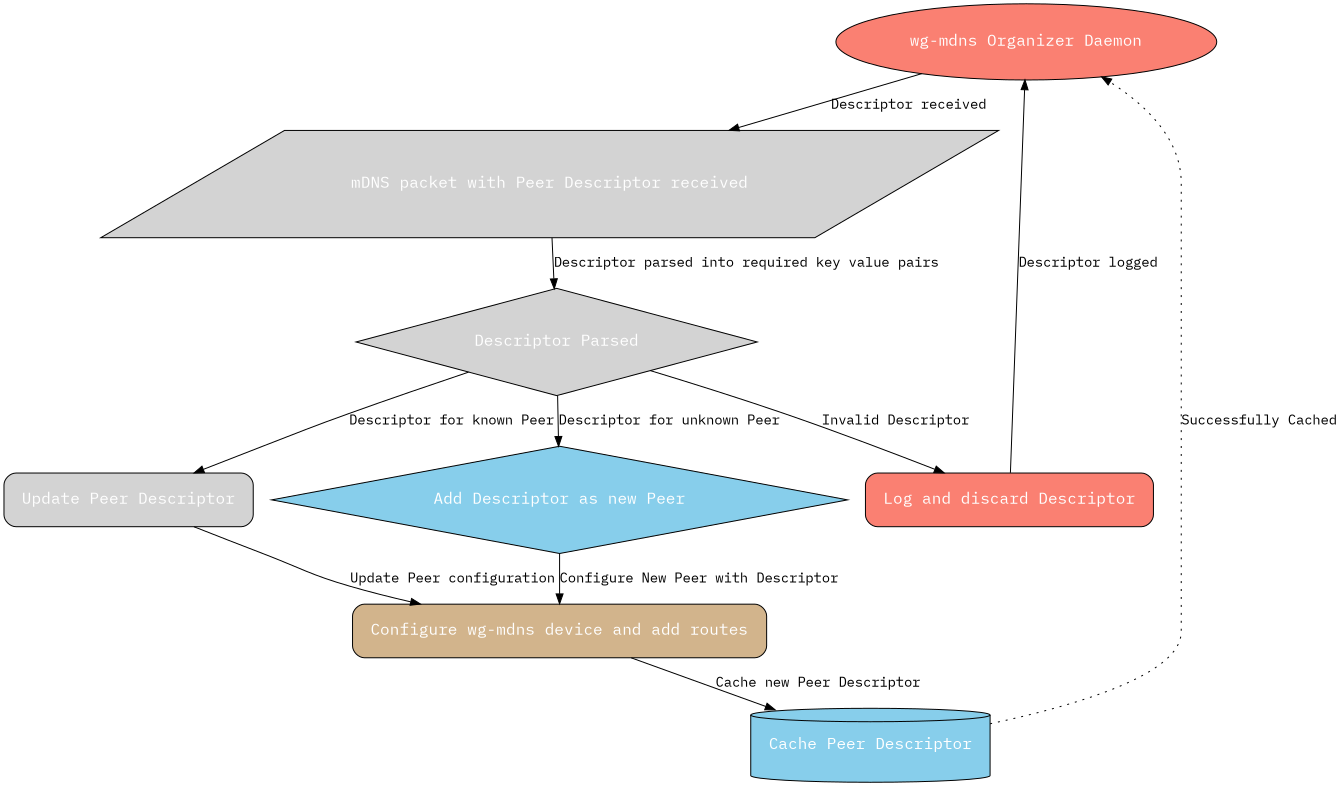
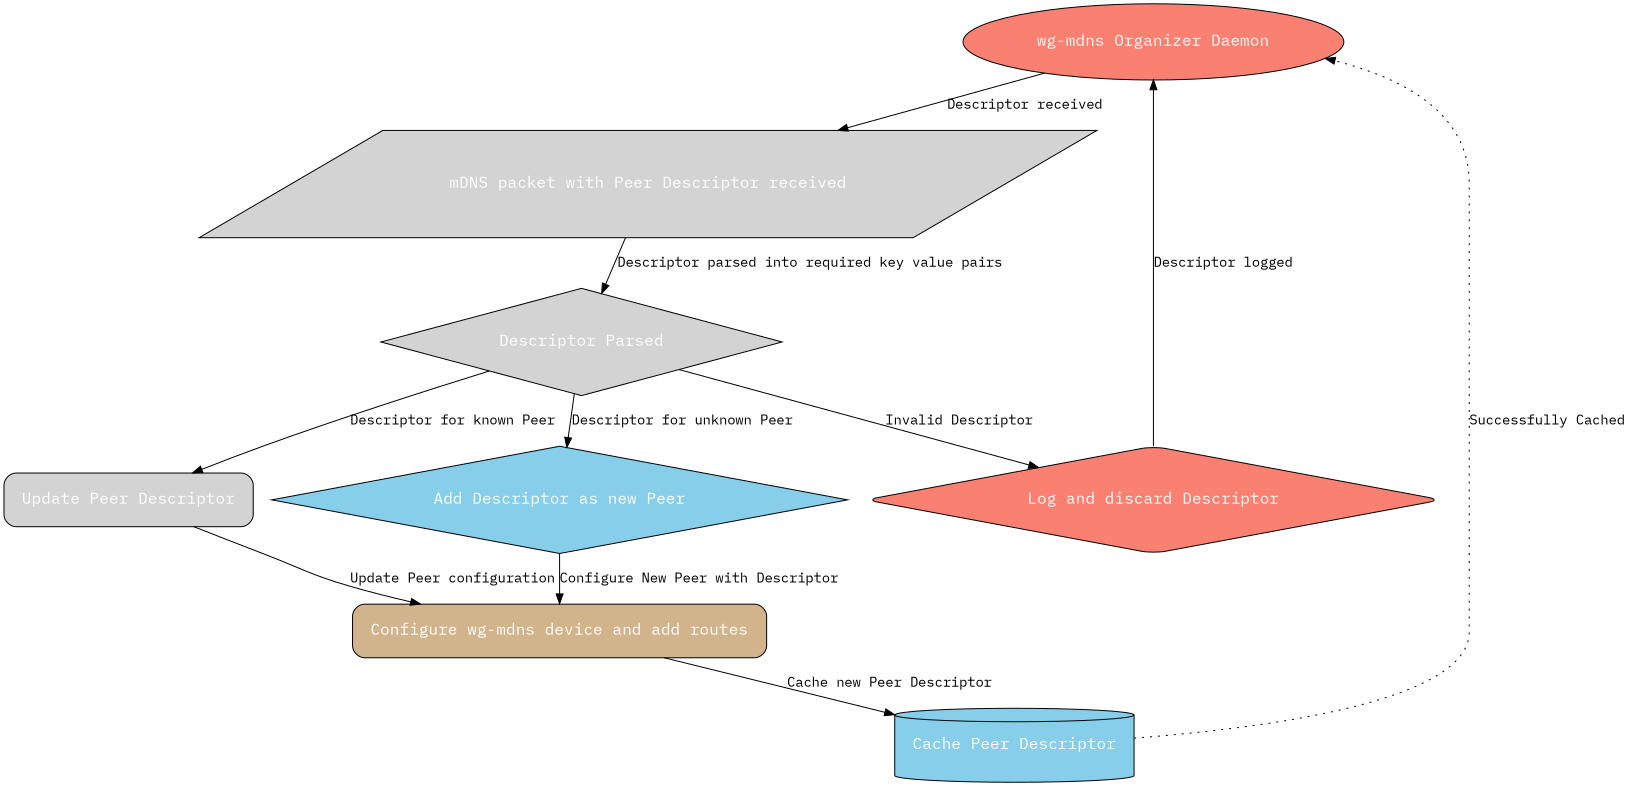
node "Log and discard Descriptor": shape box -> diamond
